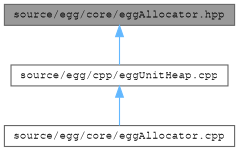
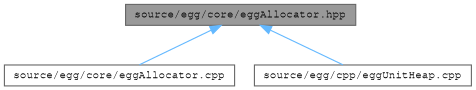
edge "source/egg/core/eggAllocator.cpp" -> "source/egg/cpp/eggUnitHeap.cpp": now "source/egg/core/eggAllocator.cpp" -> "source/egg/core/eggAllocator.hpp"
